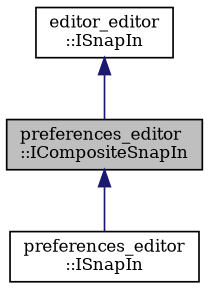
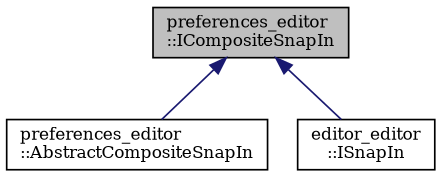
edge "preferences_editor ::ICompositeSnapIn" -> "editor_editor ::ISnapIn": reversed
node "preferences_editor ::ISnapIn": label "preferences_editor ::ISnapIn" -> "preferences_editor ::AbstractCompositeSnapIn"
